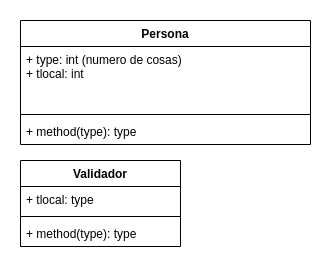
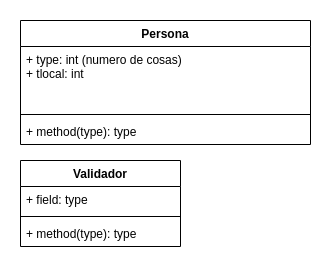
node "+ tlocal: type": label "+ tlocal: type" -> "+ field: type"
